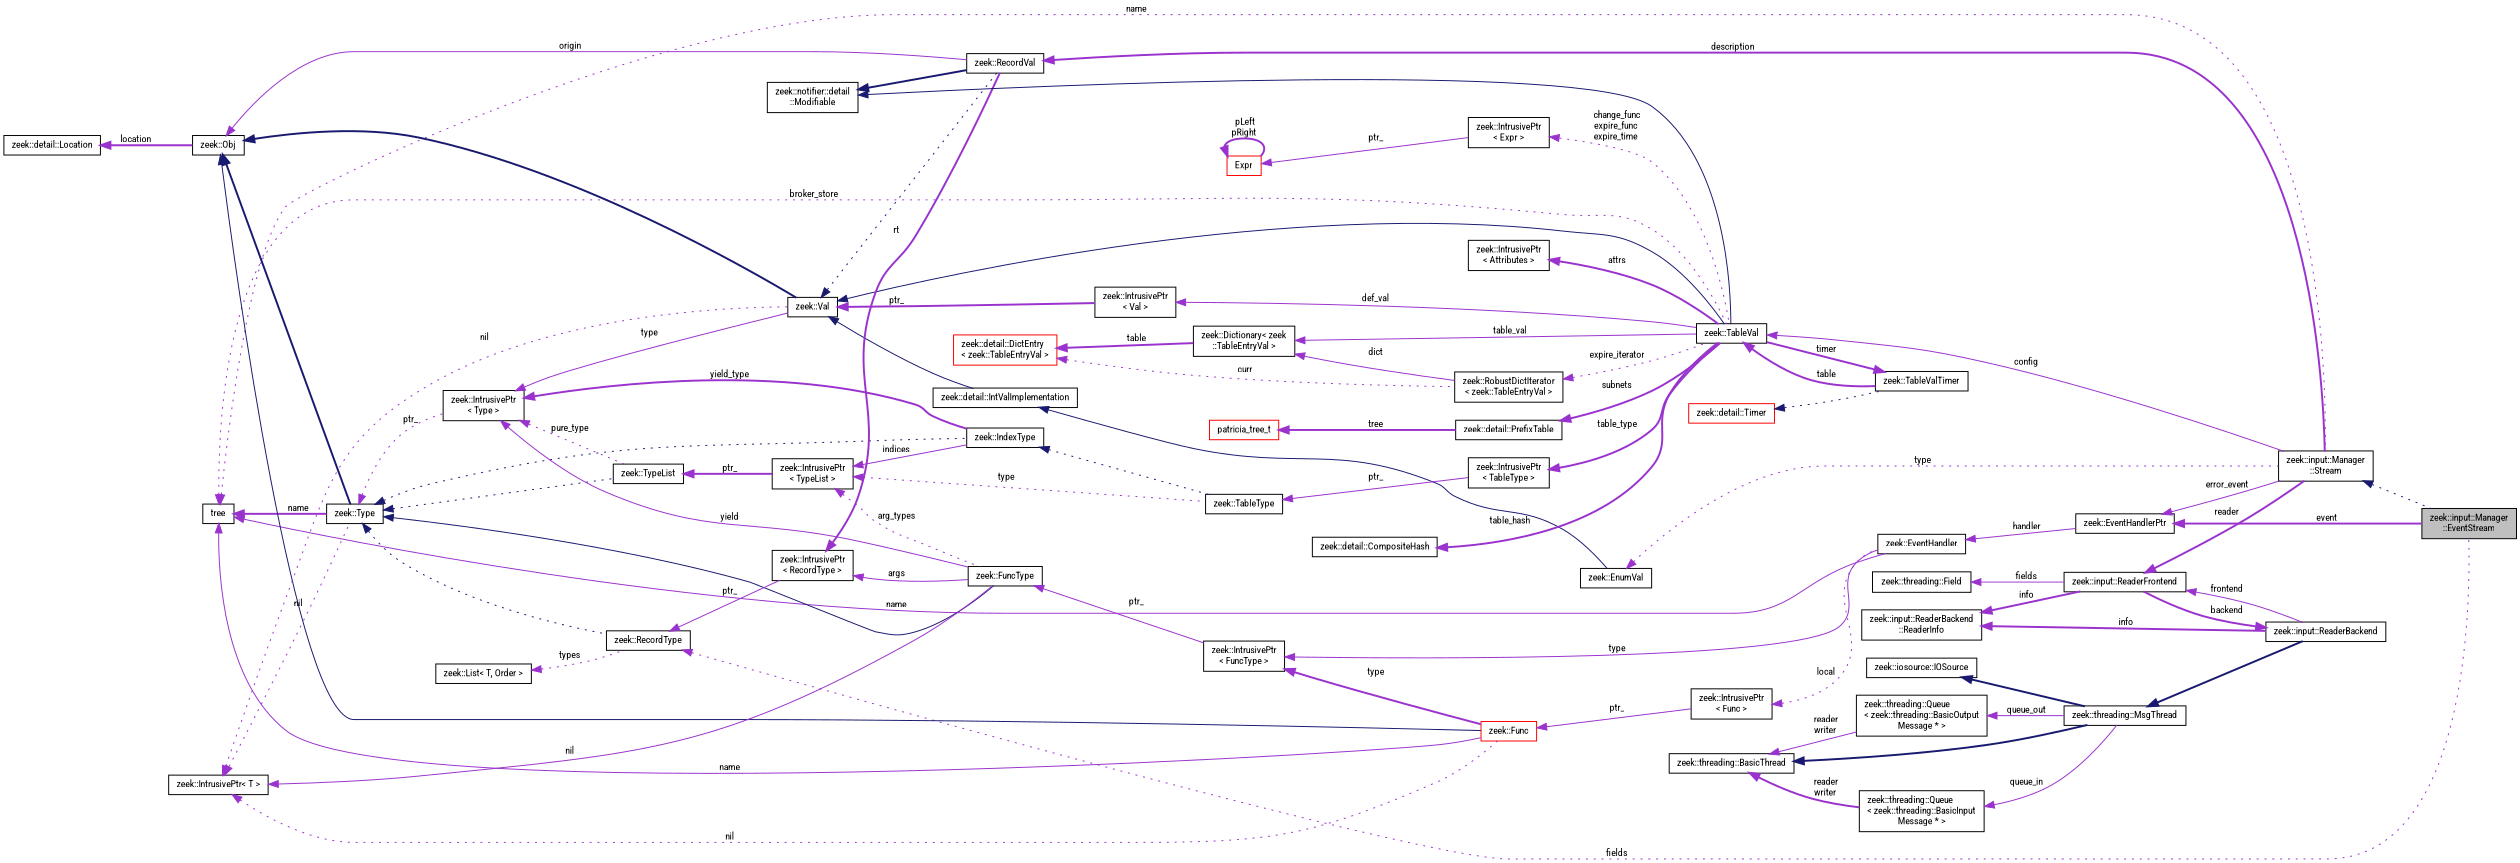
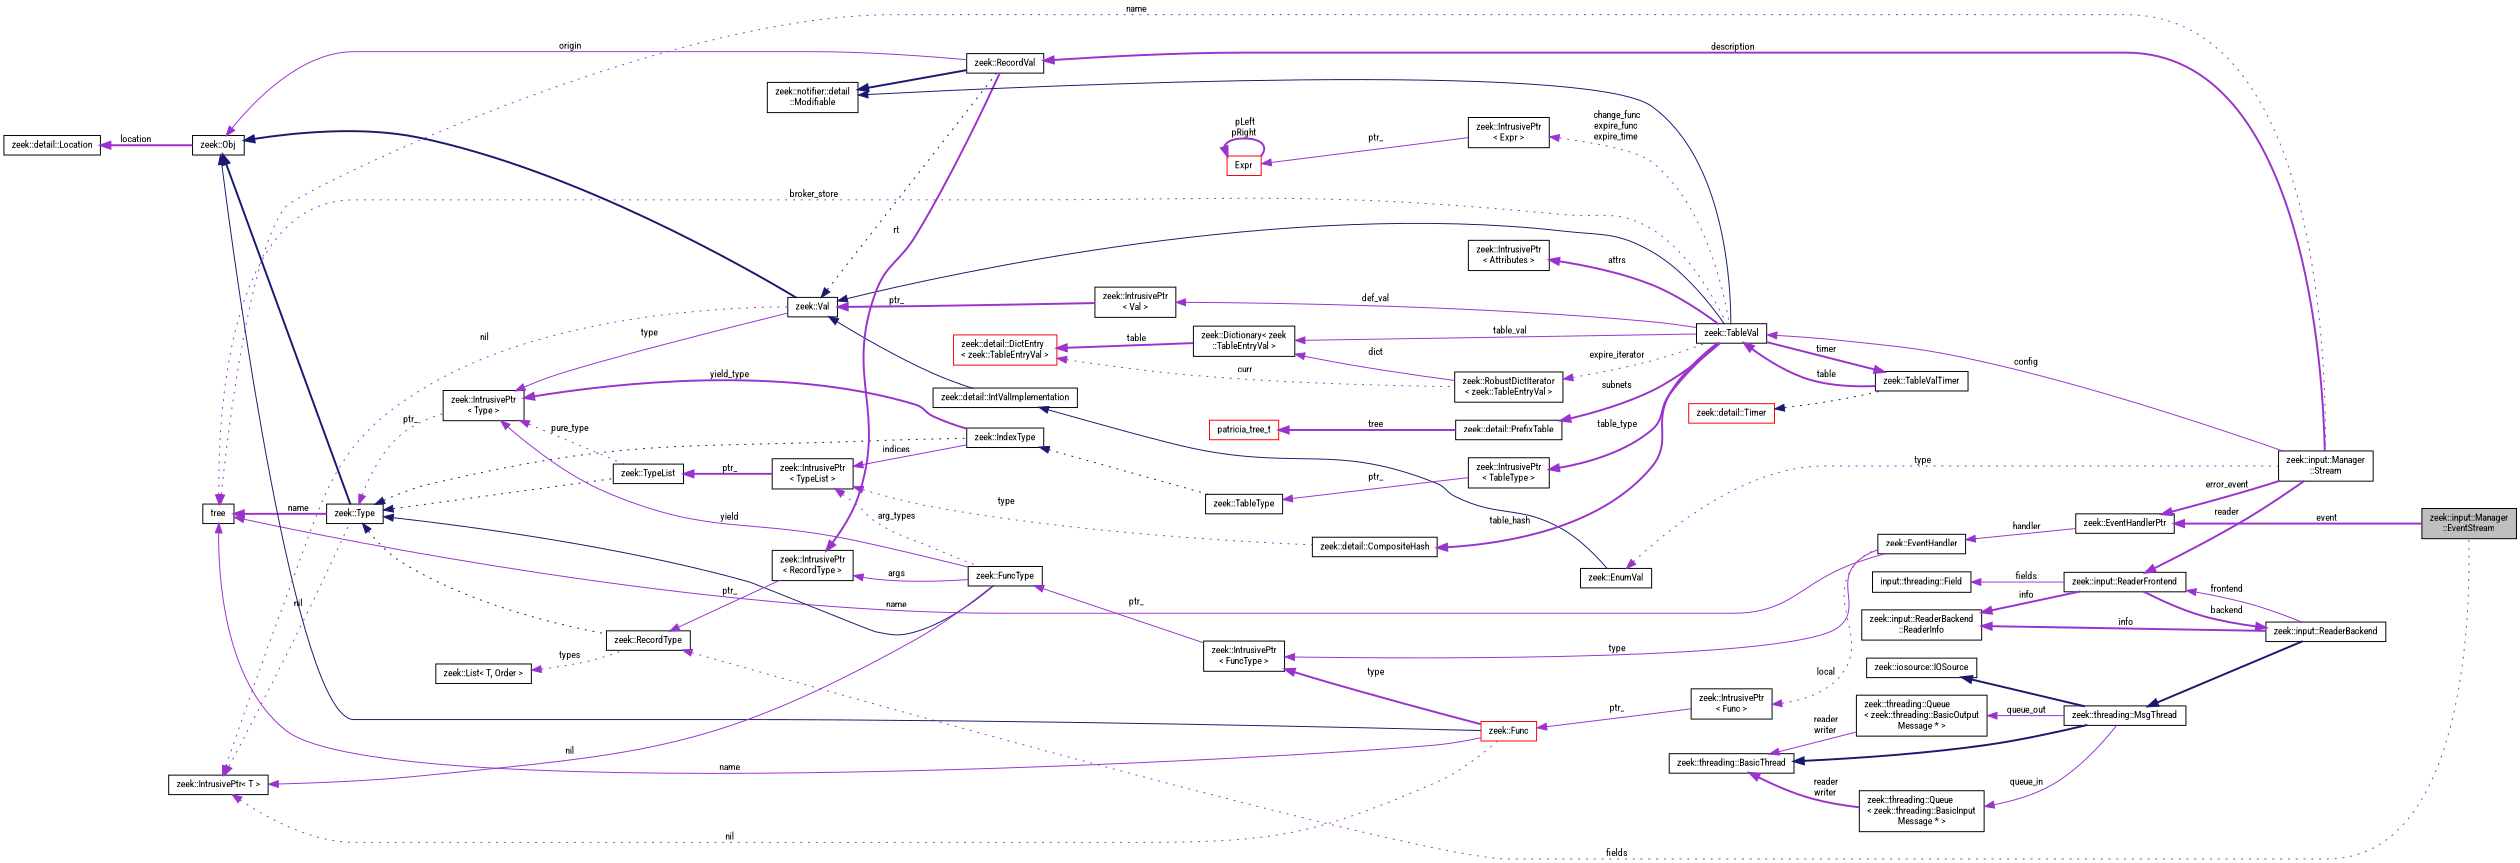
edge "zeek::TableType" -> "zeek::IntrusivePtr < TypeList >": now "zeek::detail::CompositeHash" -> "zeek::IntrusivePtr < TypeList >"
edge "zeek::input::Manager ::Stream" -> "zeek::EventHandlerPtr": style solid -> bold
edge "zeek::input::Manager ::EventStream" -> "zeek::input::Manager ::Stream": removed
node "zeek::threading::Field": label "zeek::threading::Field" -> "input::threading::Field"
